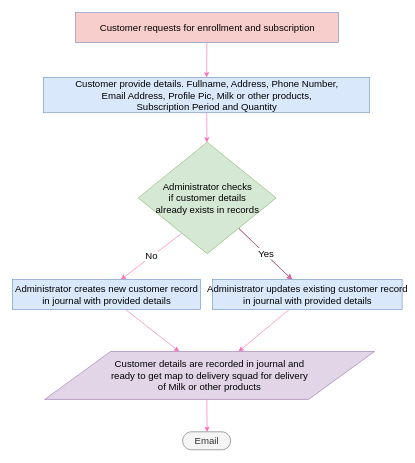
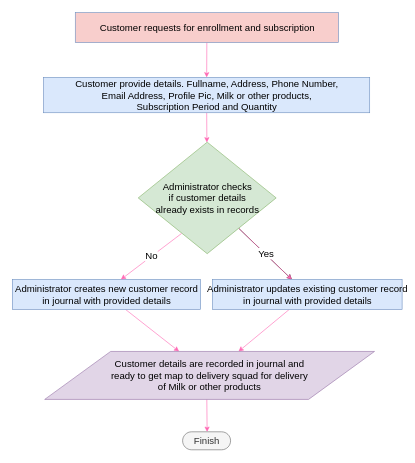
node "Email": label "Email" -> "Finish"
